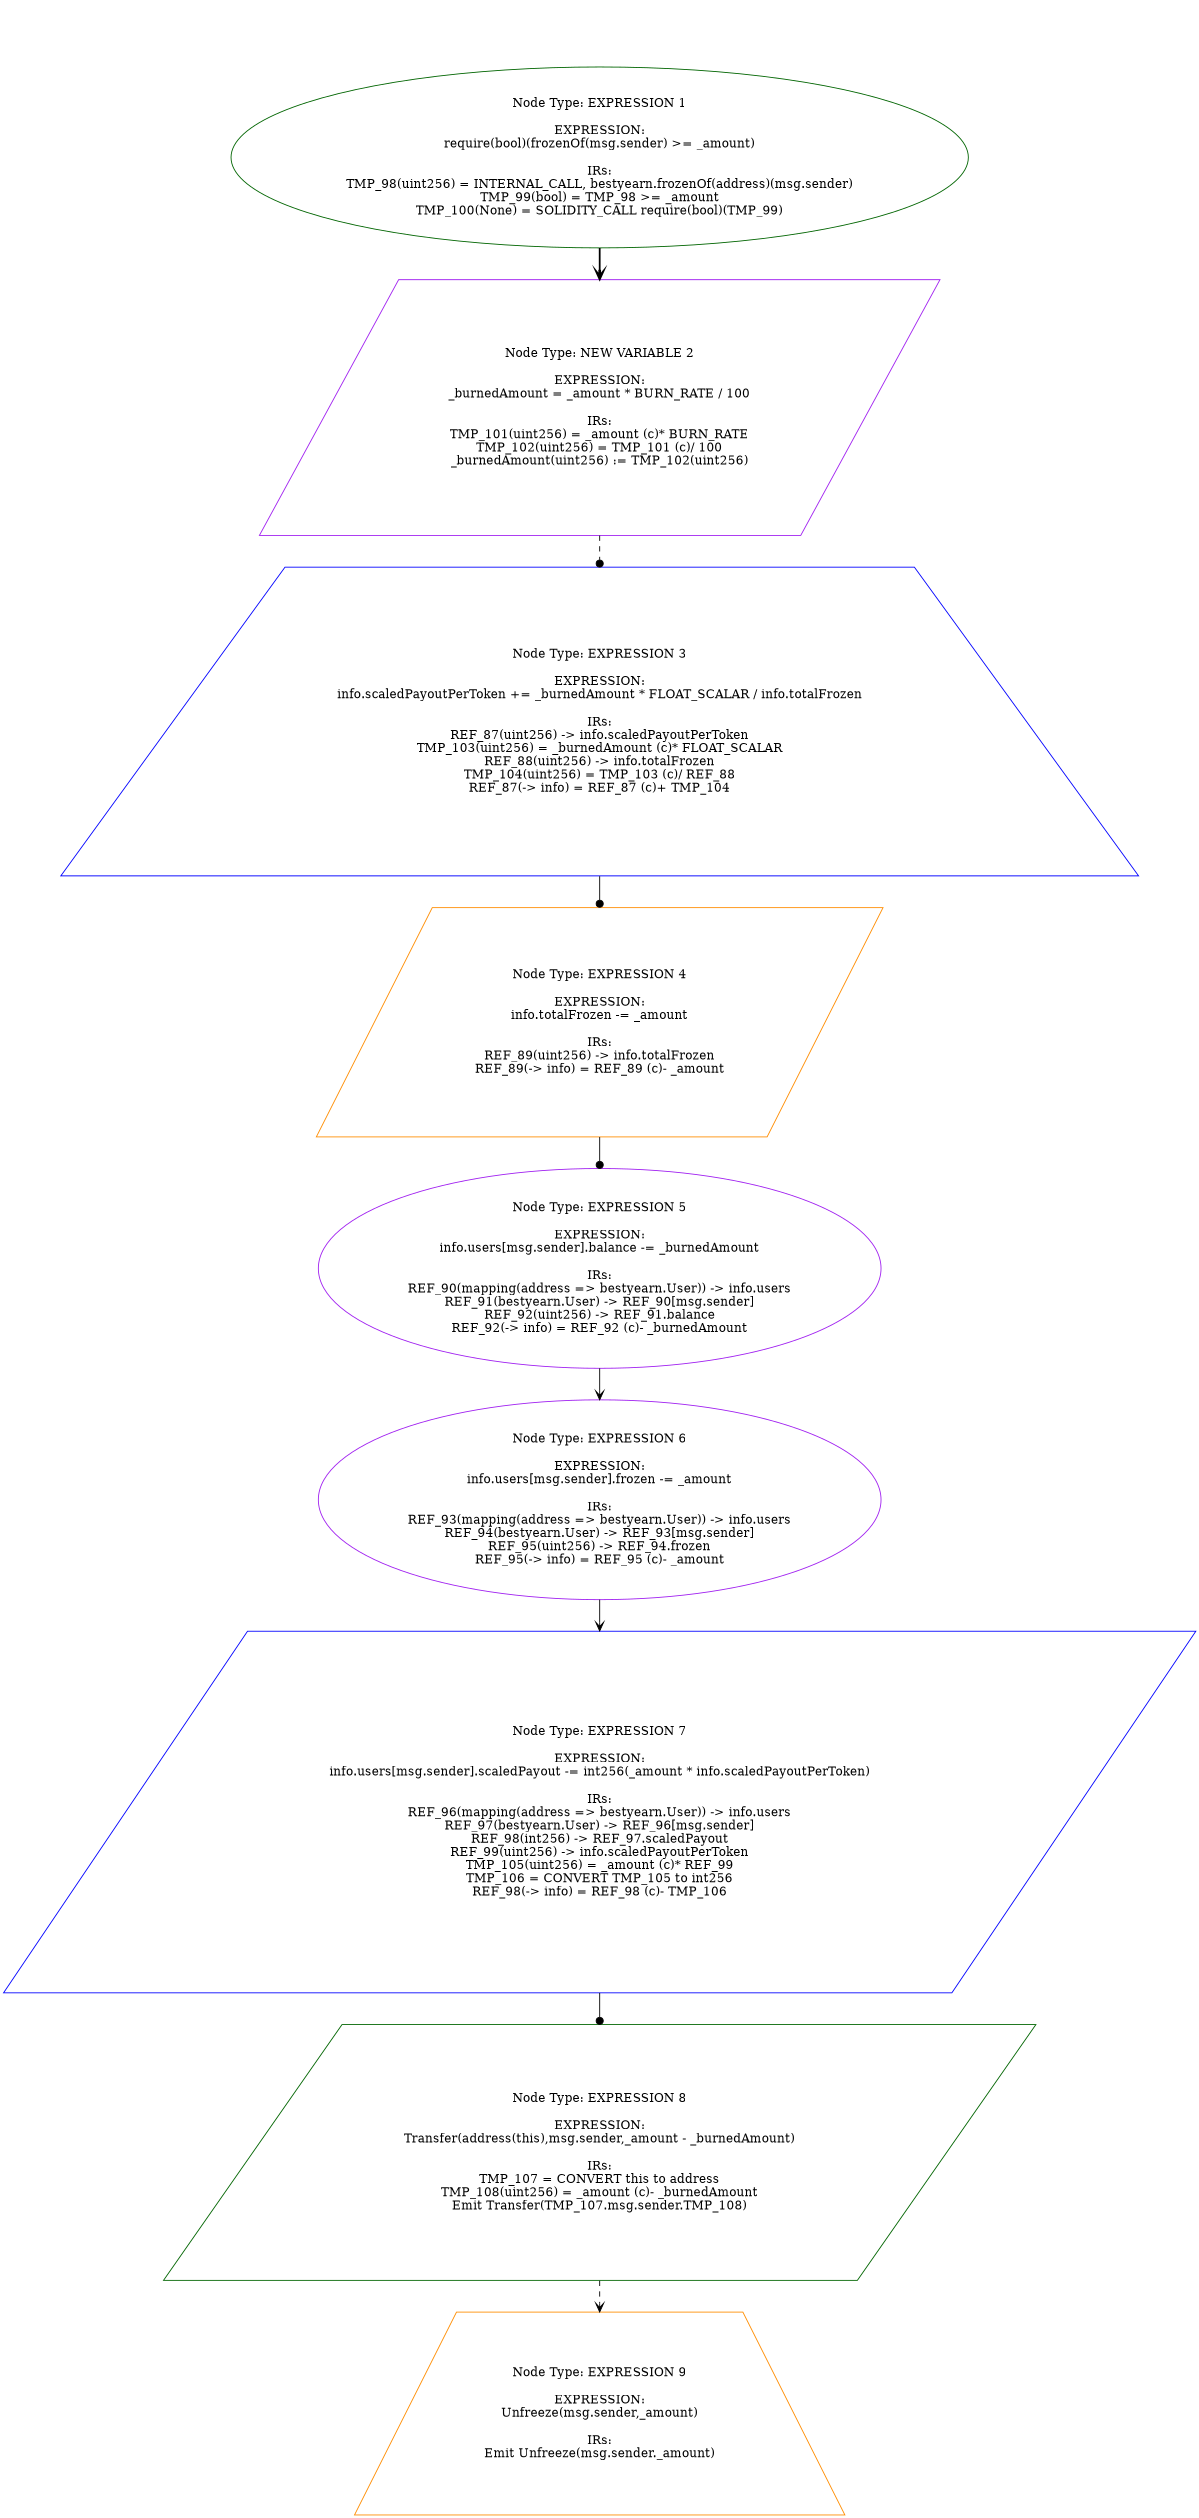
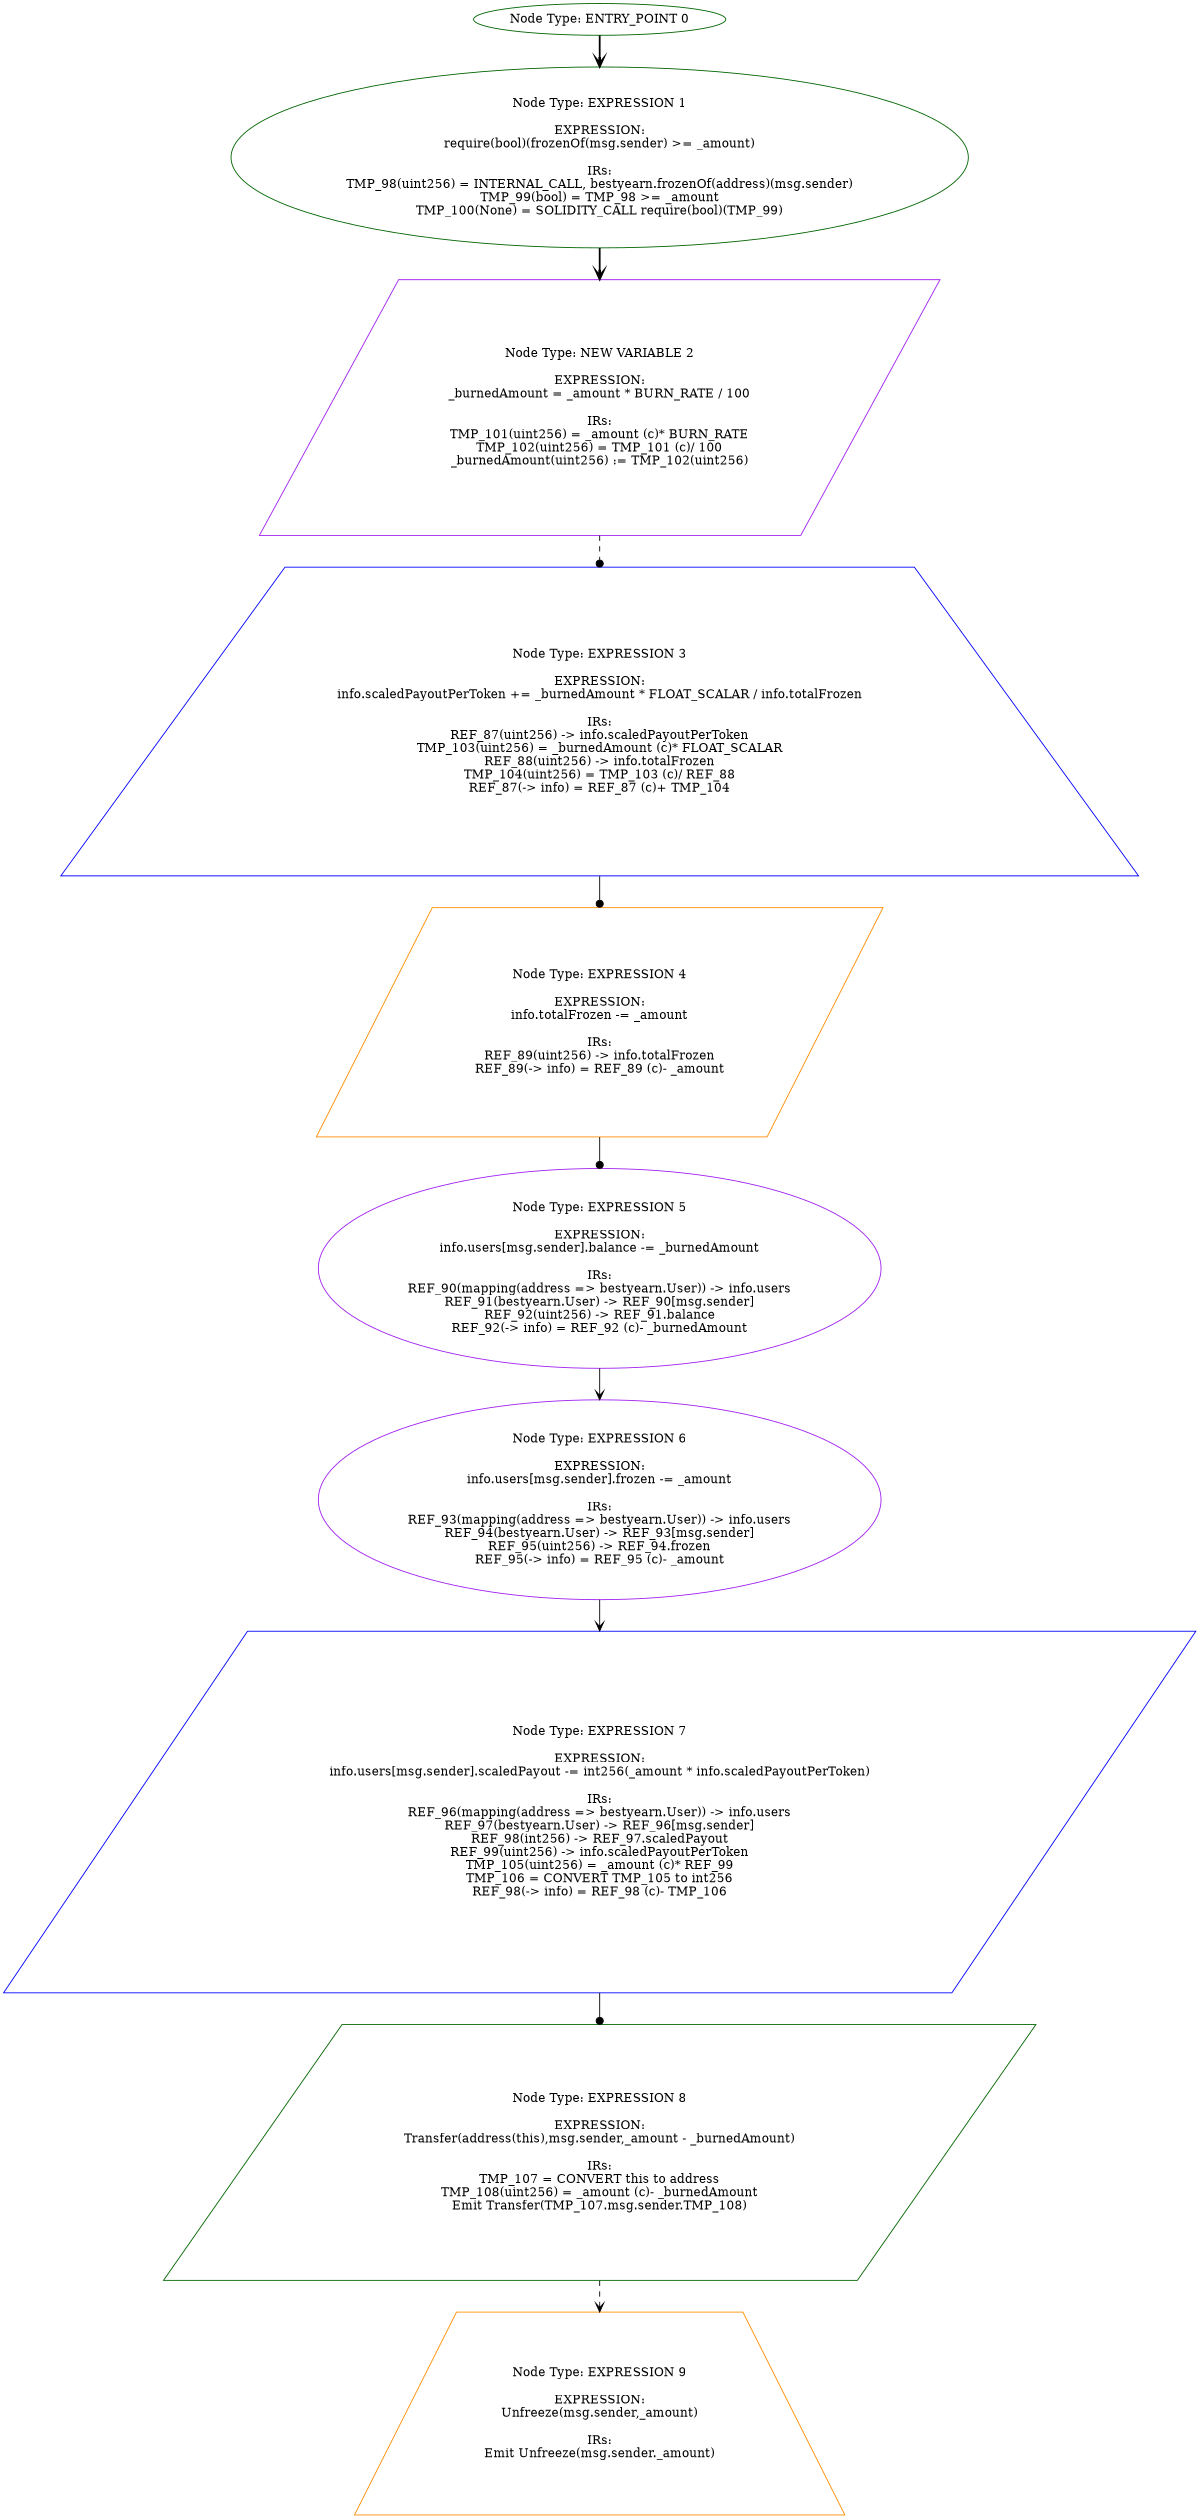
node "Node Type: ENTRY_POINT 0": added
